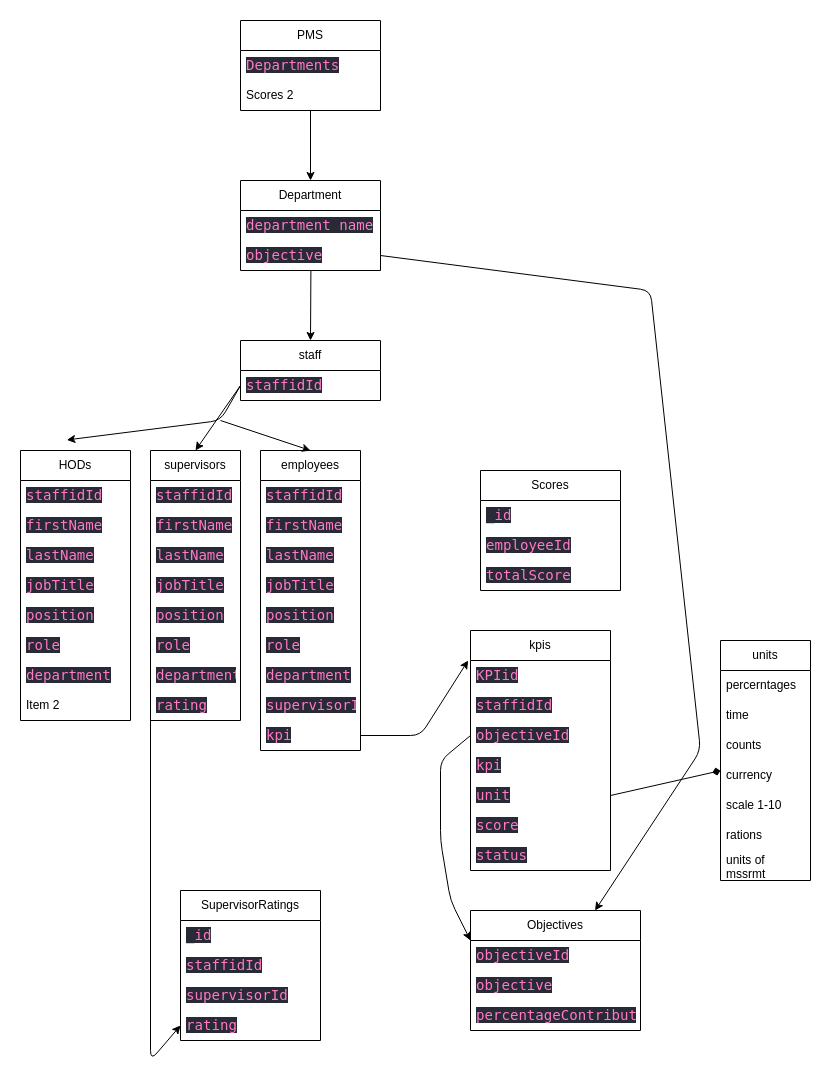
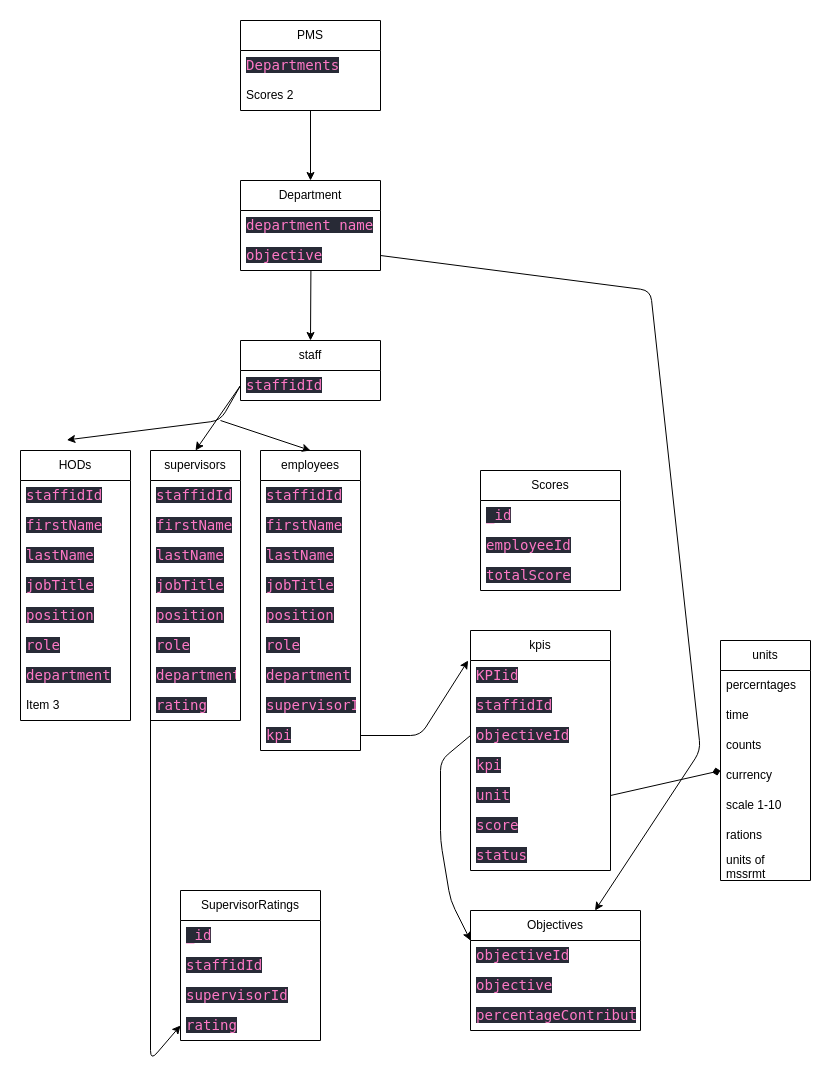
node "Item 2": label "Item 2" -> "Item 3"
